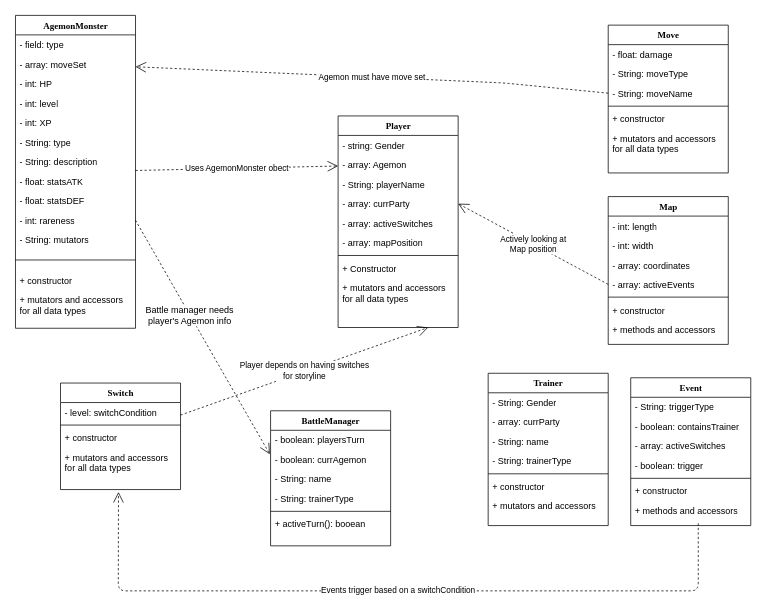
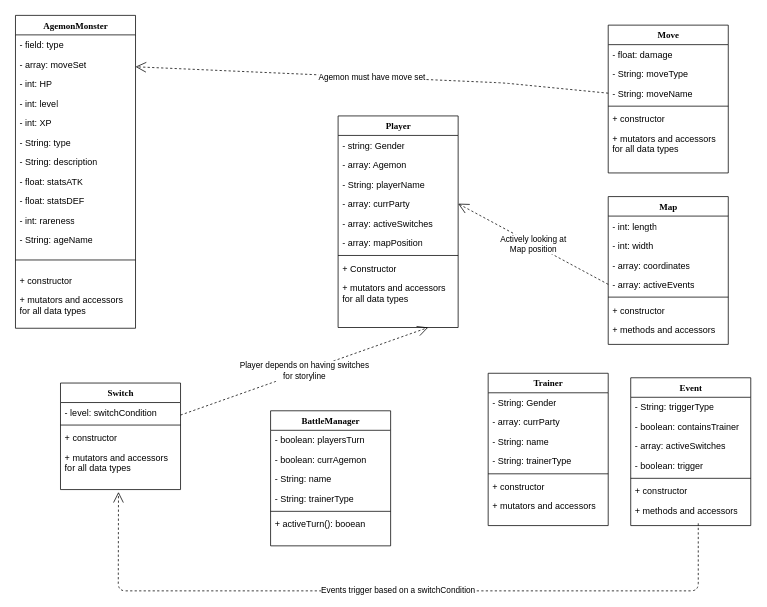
edge "AgemonMonster" -> "- array: Agemon": removed, label "Uses AgemonMonster obect"
node "- String: mutators": label "- String: mutators" -> "- String: ageName"
edge "- int: rareness" -> "- boolean: currAgemon": removed, label "Battle manager needs player's Agemon info"
